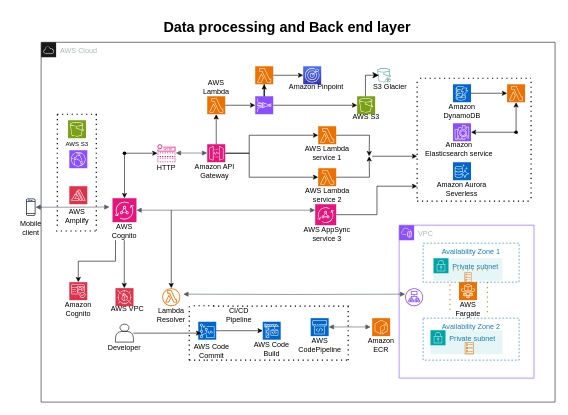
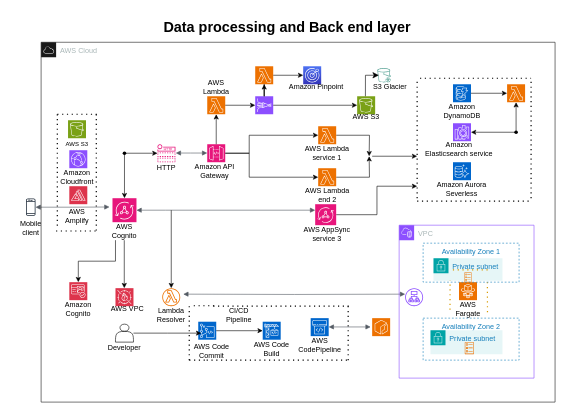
node "Amazon Cloudfront": added
node "AWS Lambda service 2": label "AWS Lambda service 2" -> "AWS Lambda end 2"
node "Amazon ECR": removed
